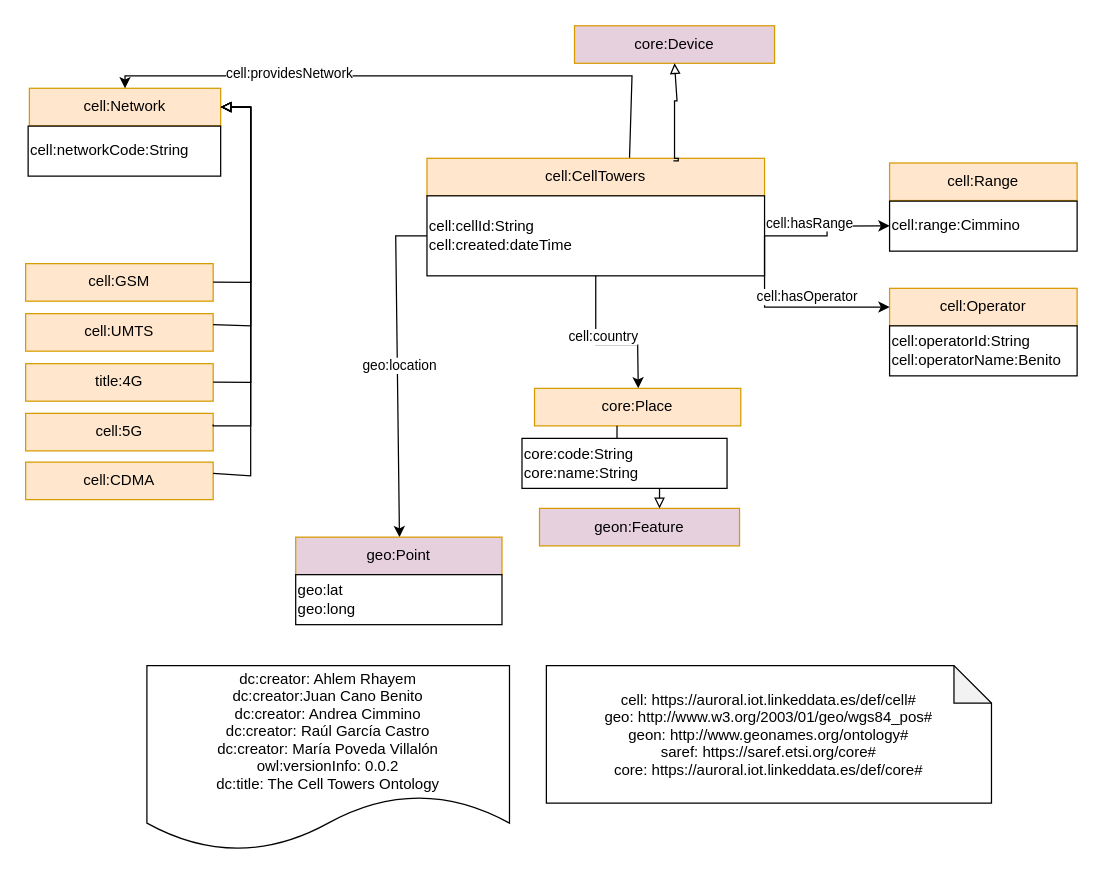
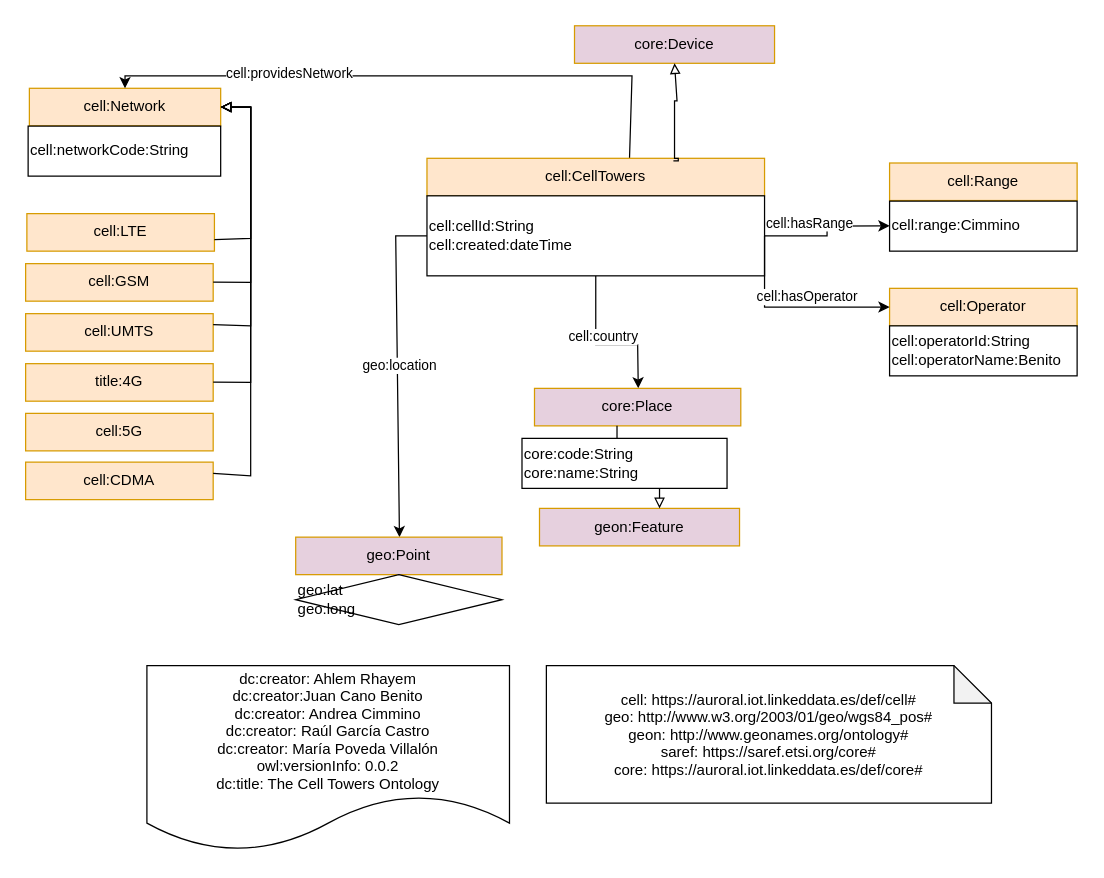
node "cell:LTE": added
edge "cell:LTE" -> "cell:Network": added
node "core:Place": fillcolor #ffe6cc -> #e6d0de
edge "cell:5G" -> "cell:Network": removed
node "geo:lat geo:long": shape rectangle -> diamond
